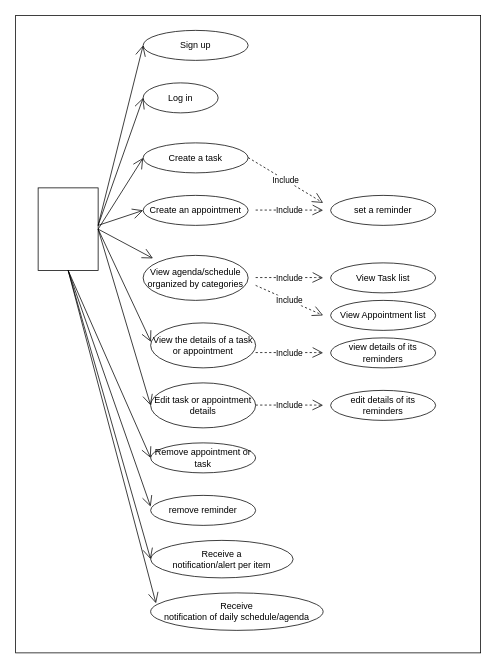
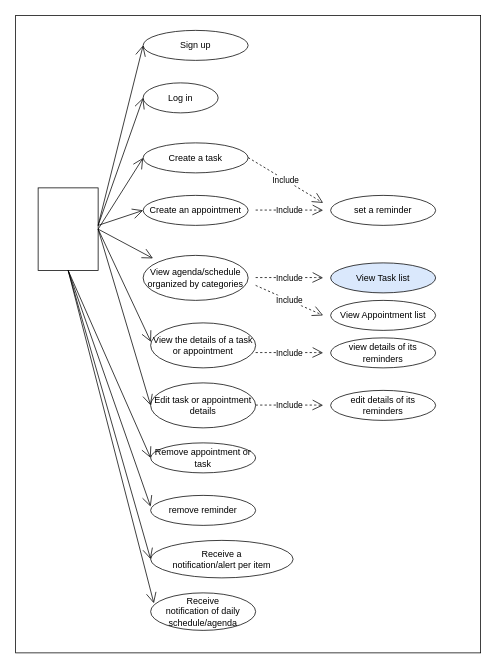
node "View Task list": fillcolor #ffffff -> #dae8fc
node "Receive notification of daily schedule/agenda": size 173x38 -> 105x38
